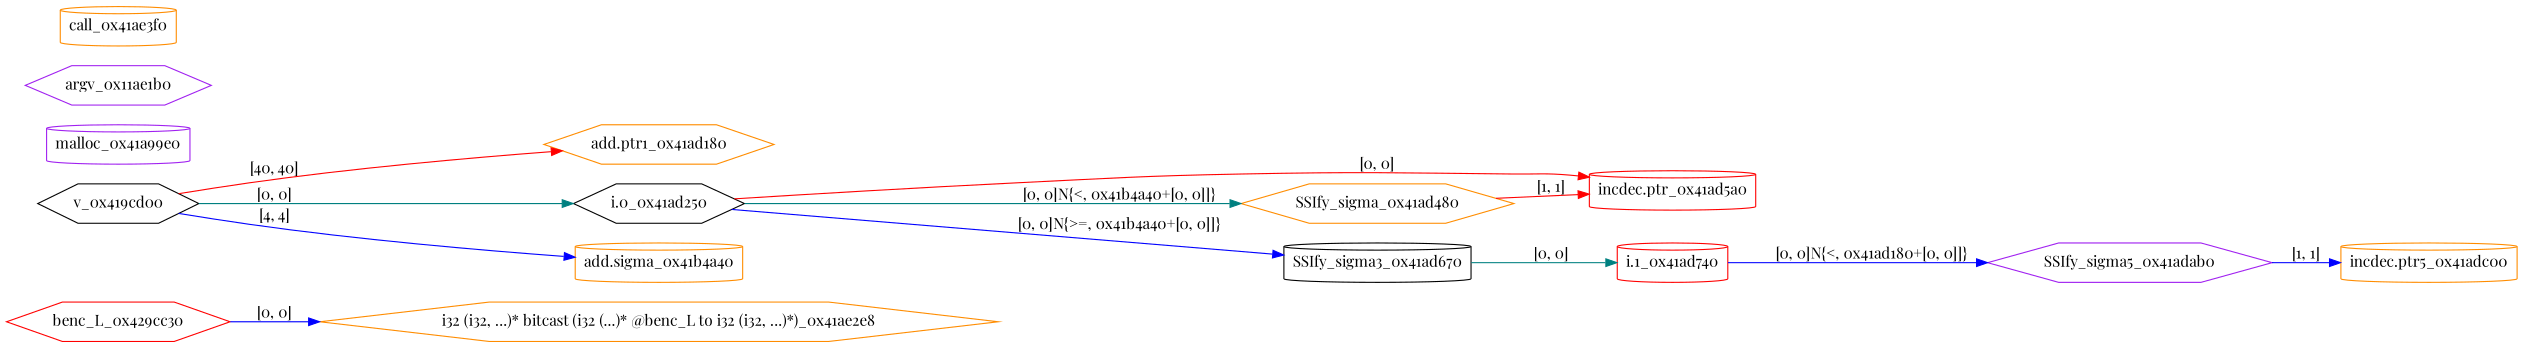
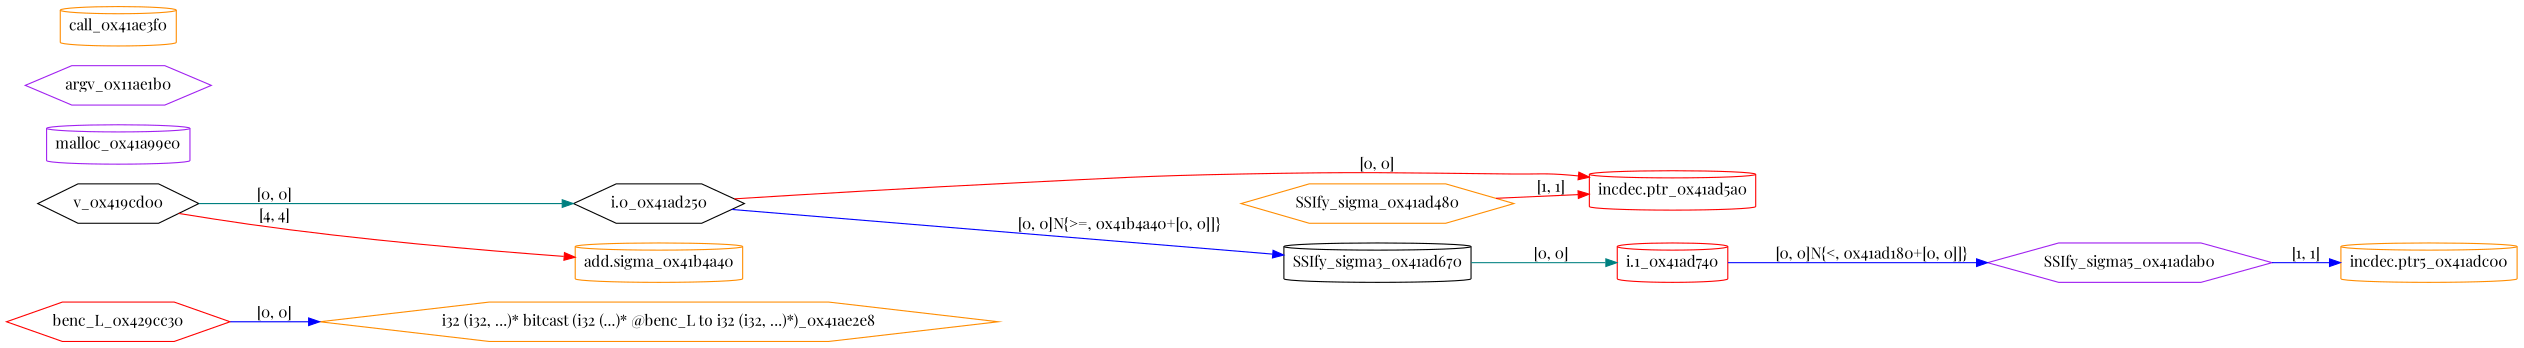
node "add.ptr1_0x41ad180": removed
edge "i.0_0x41ad250" -> "SSIfy_sigma_0x41ad480": removed, label "[0, 0]N{<, 0x41b4a40+[0, 0]]}"
edge "v_0x419cd00" -> "add.sigma_0x41b4a40": color blue -> red
